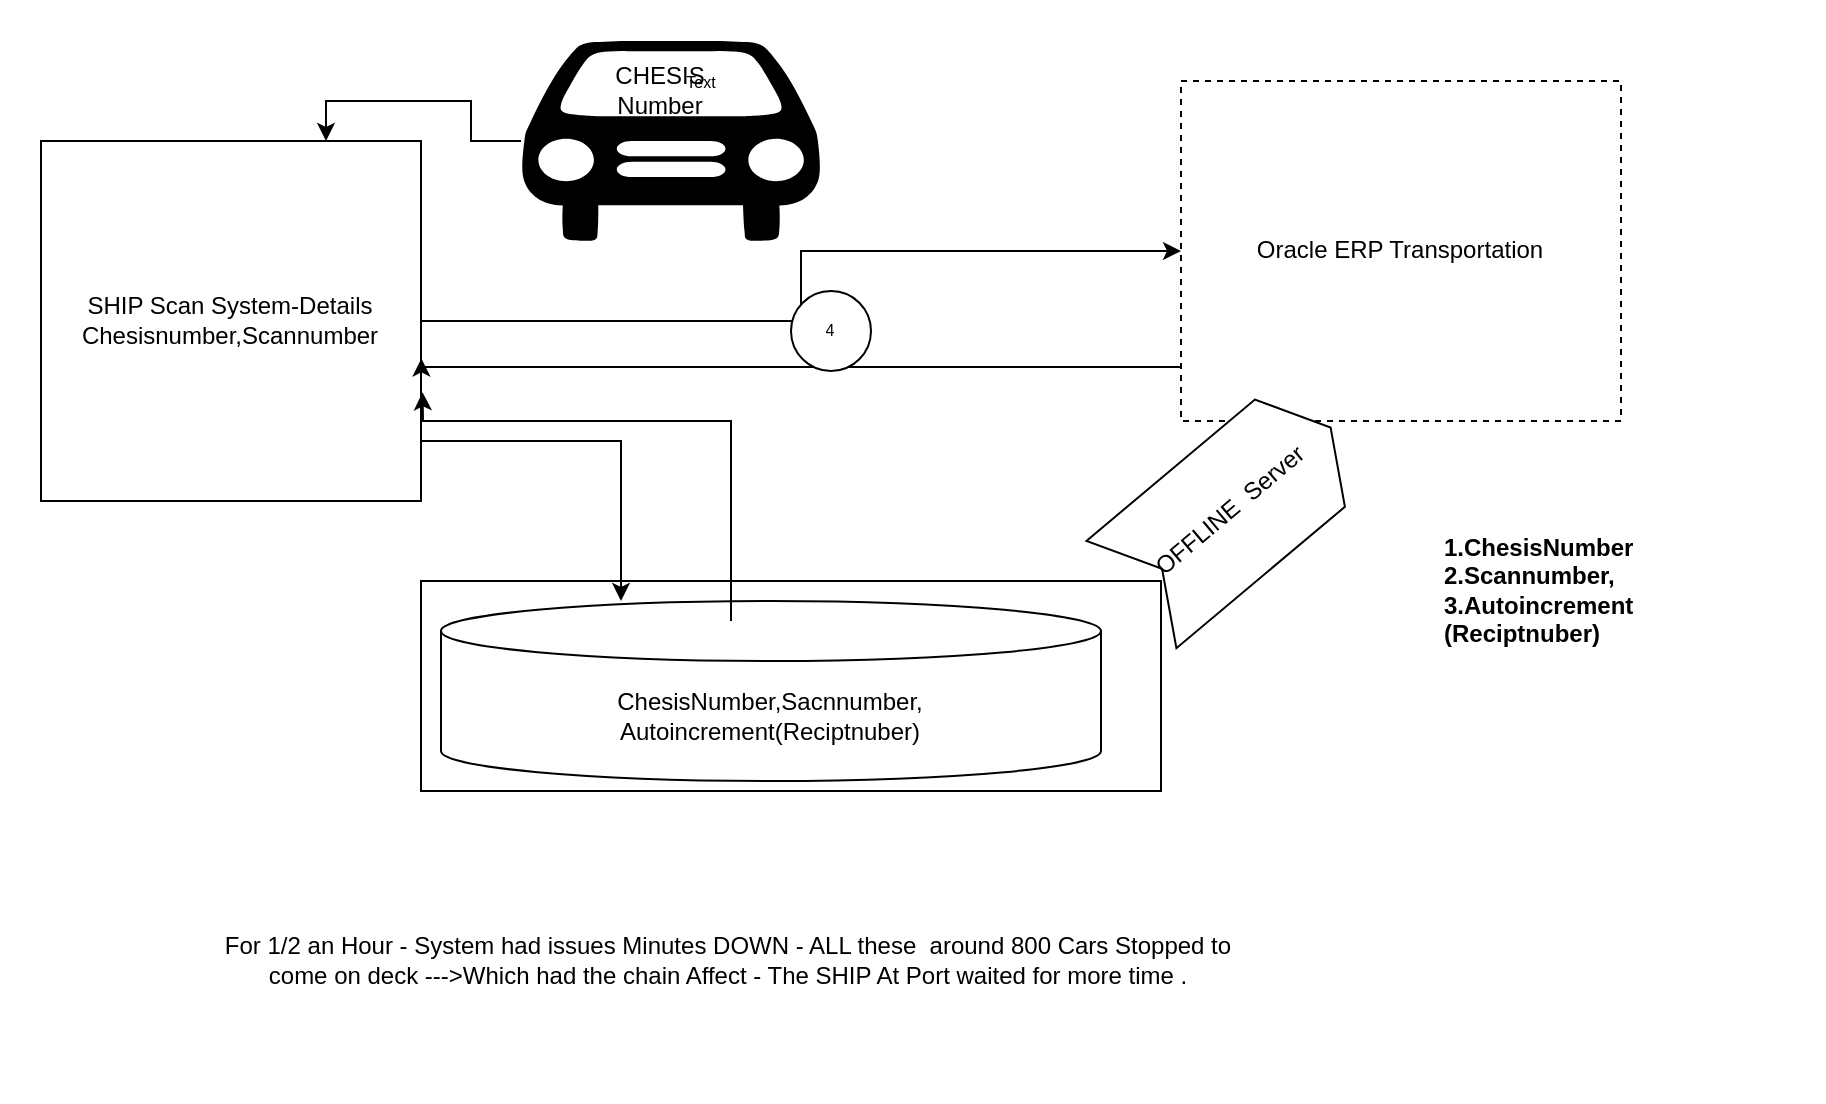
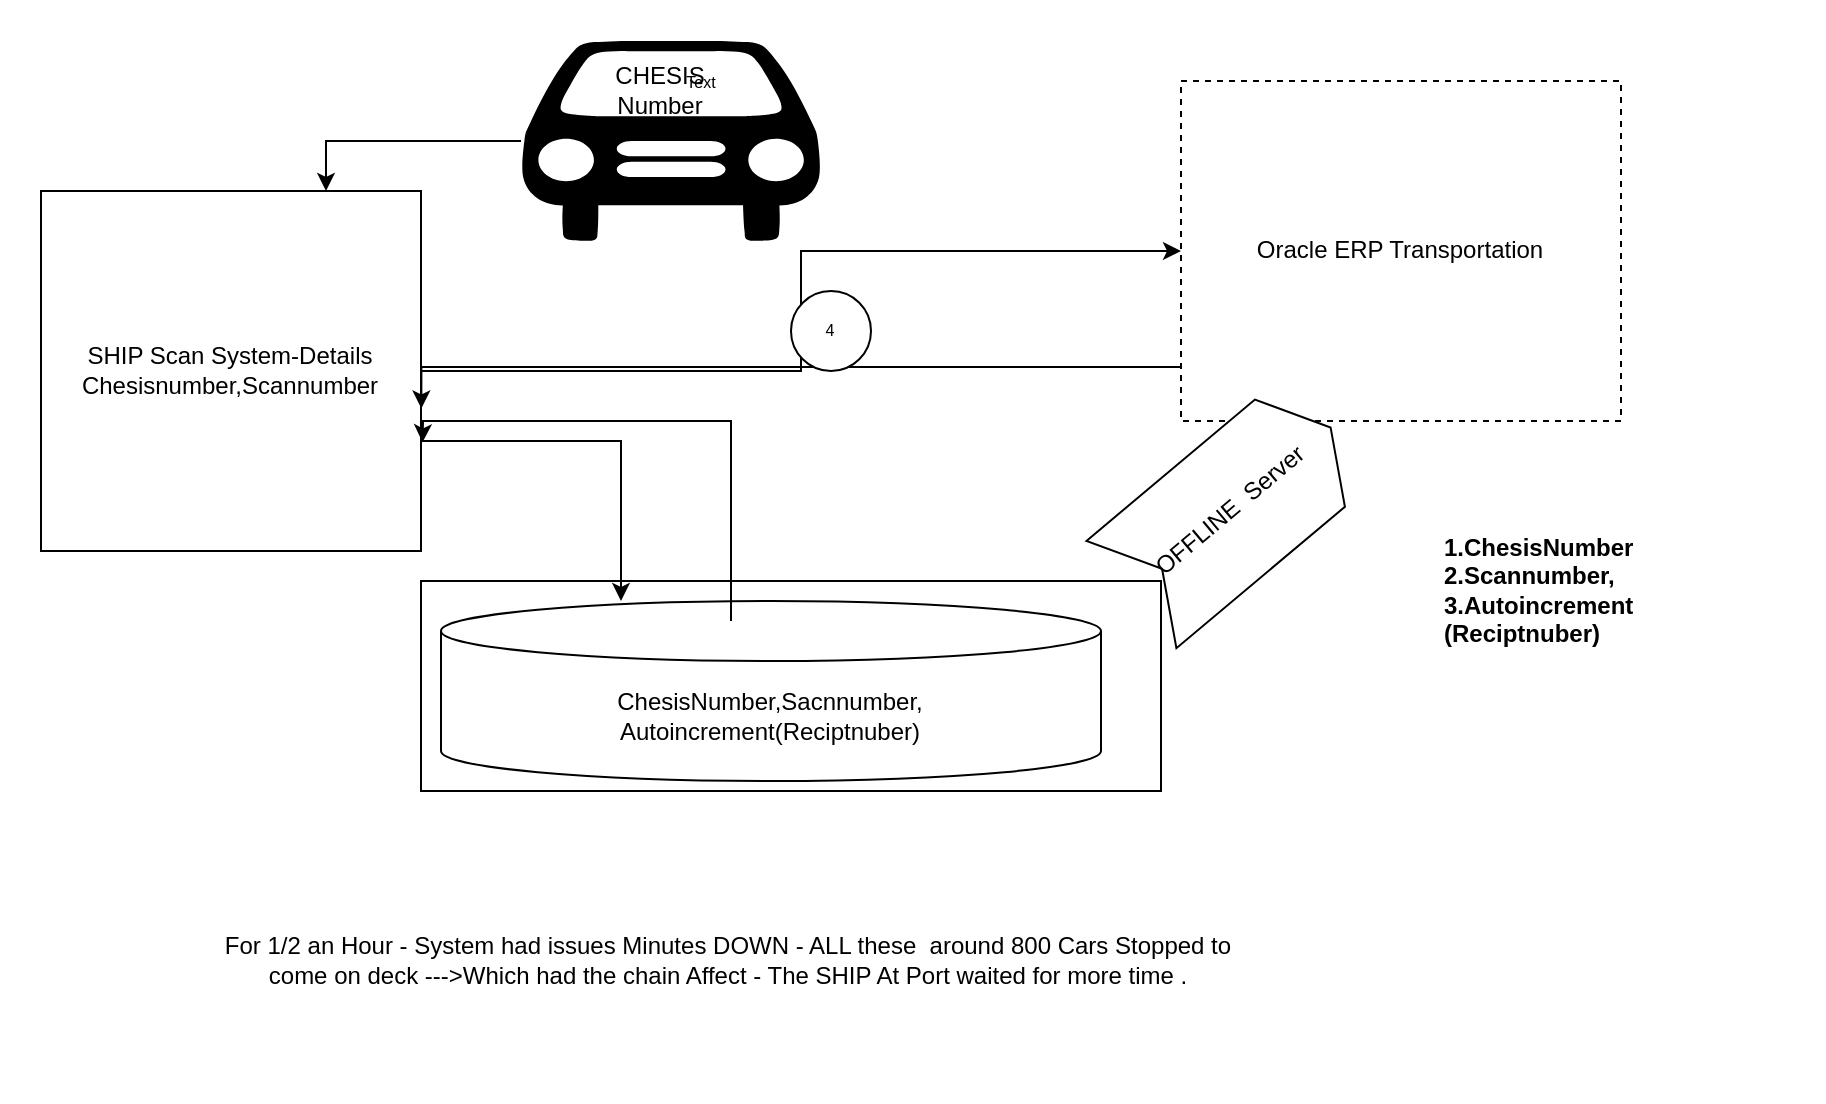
node "SHIP Scan System-Details Chesisnumber,Scannumber": moved (231, 321) -> (231, 371)
